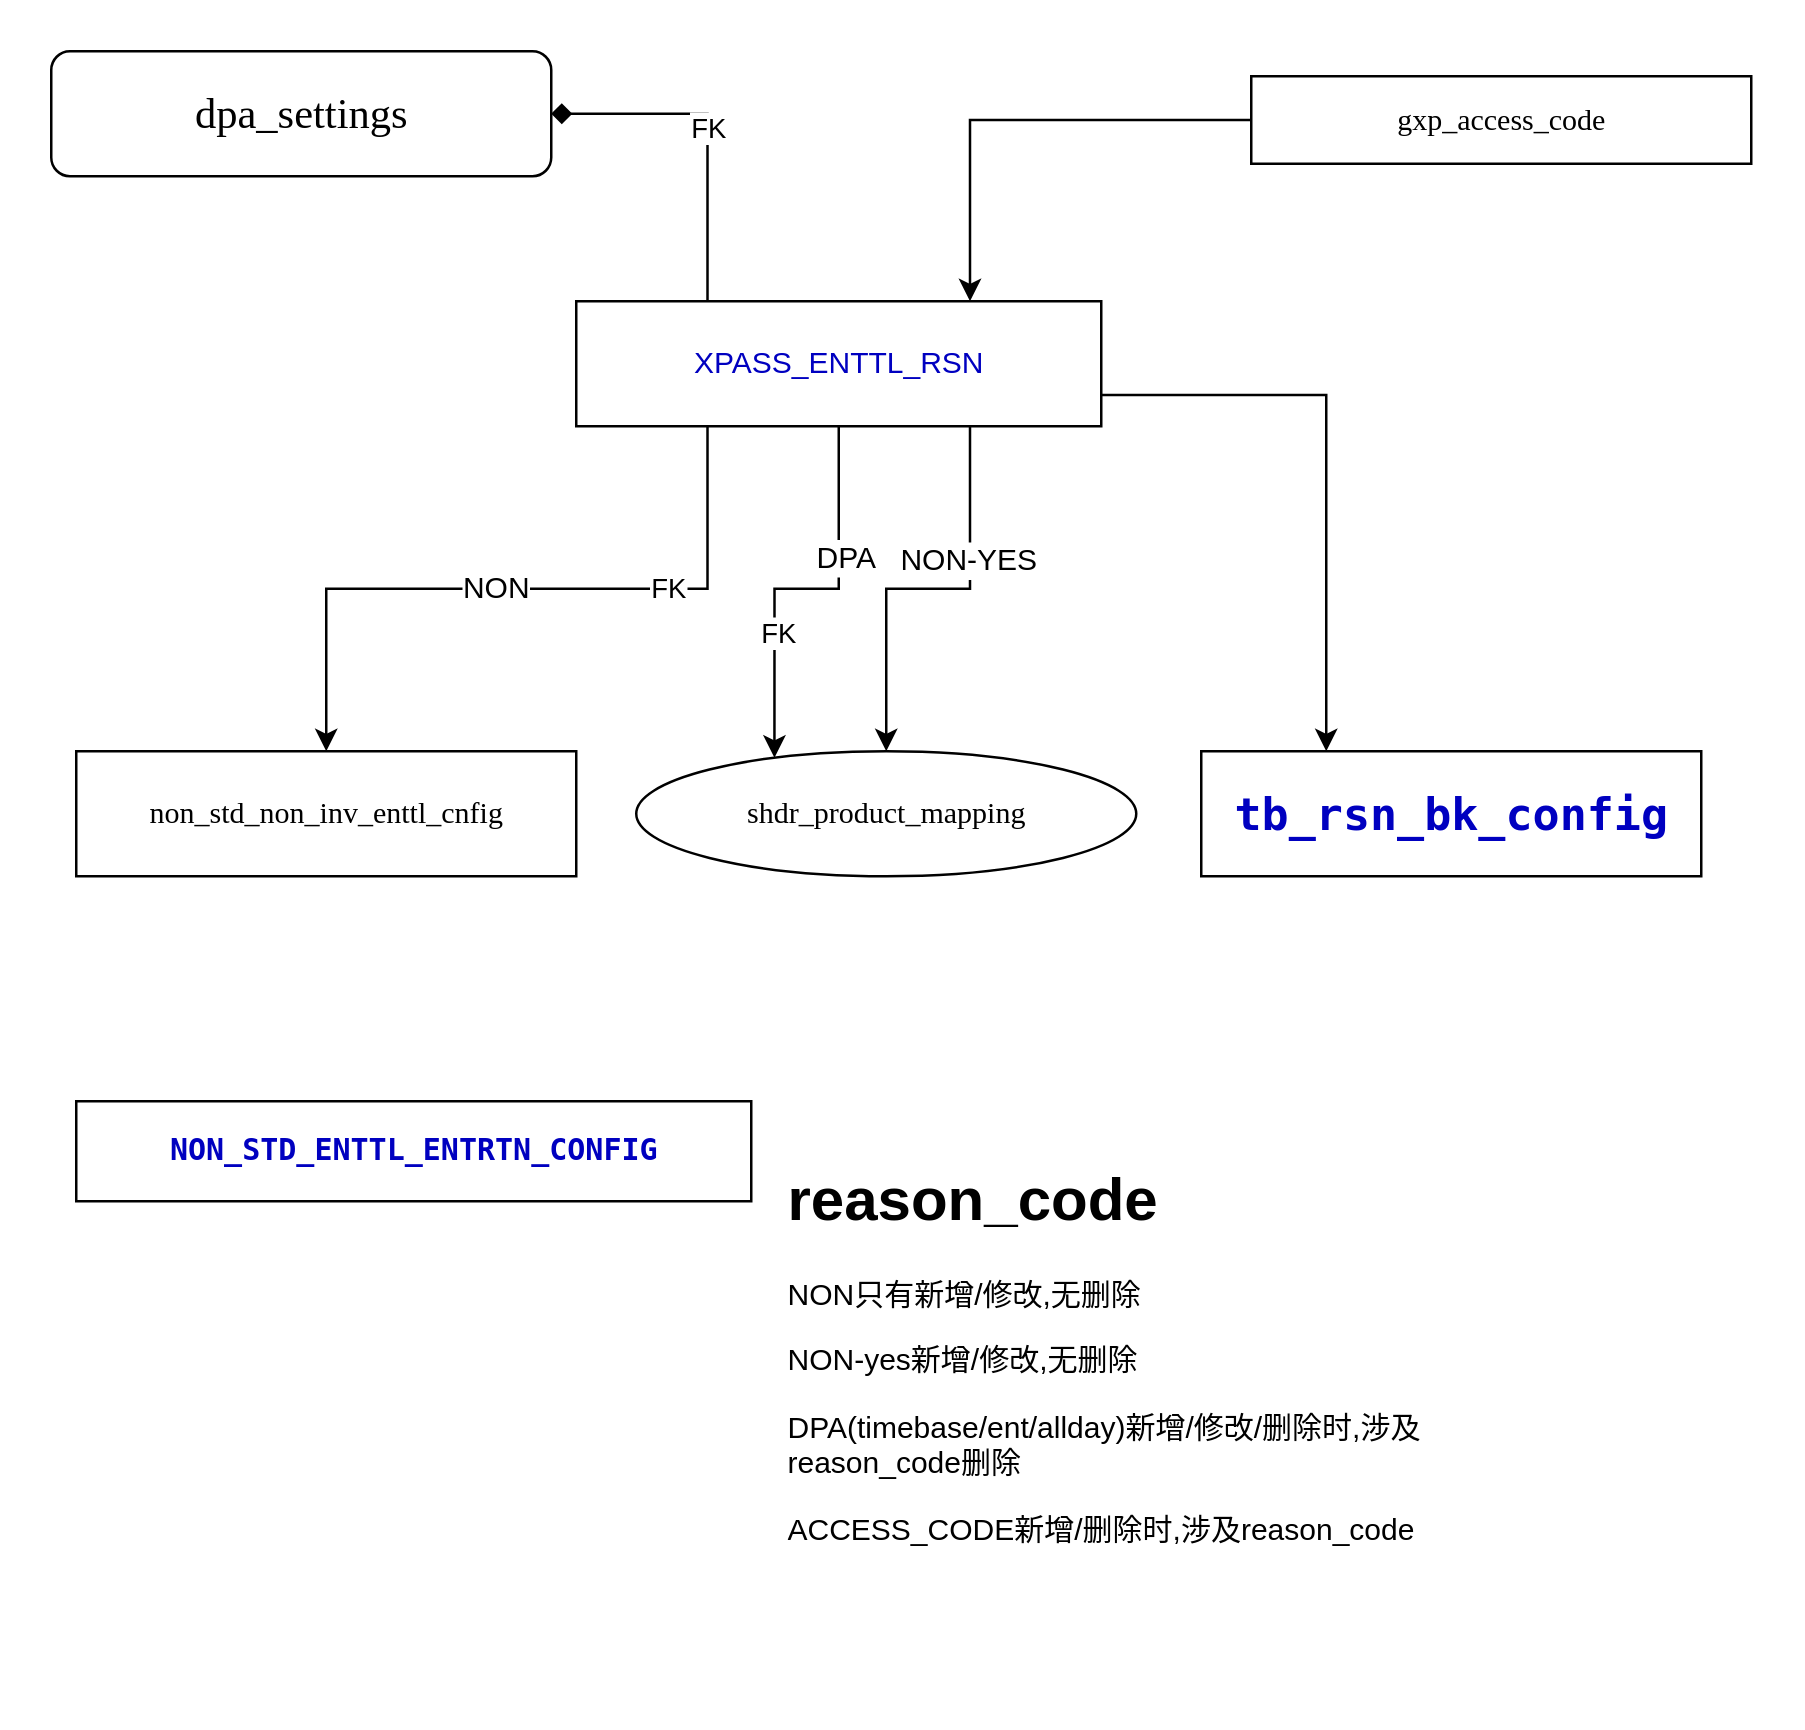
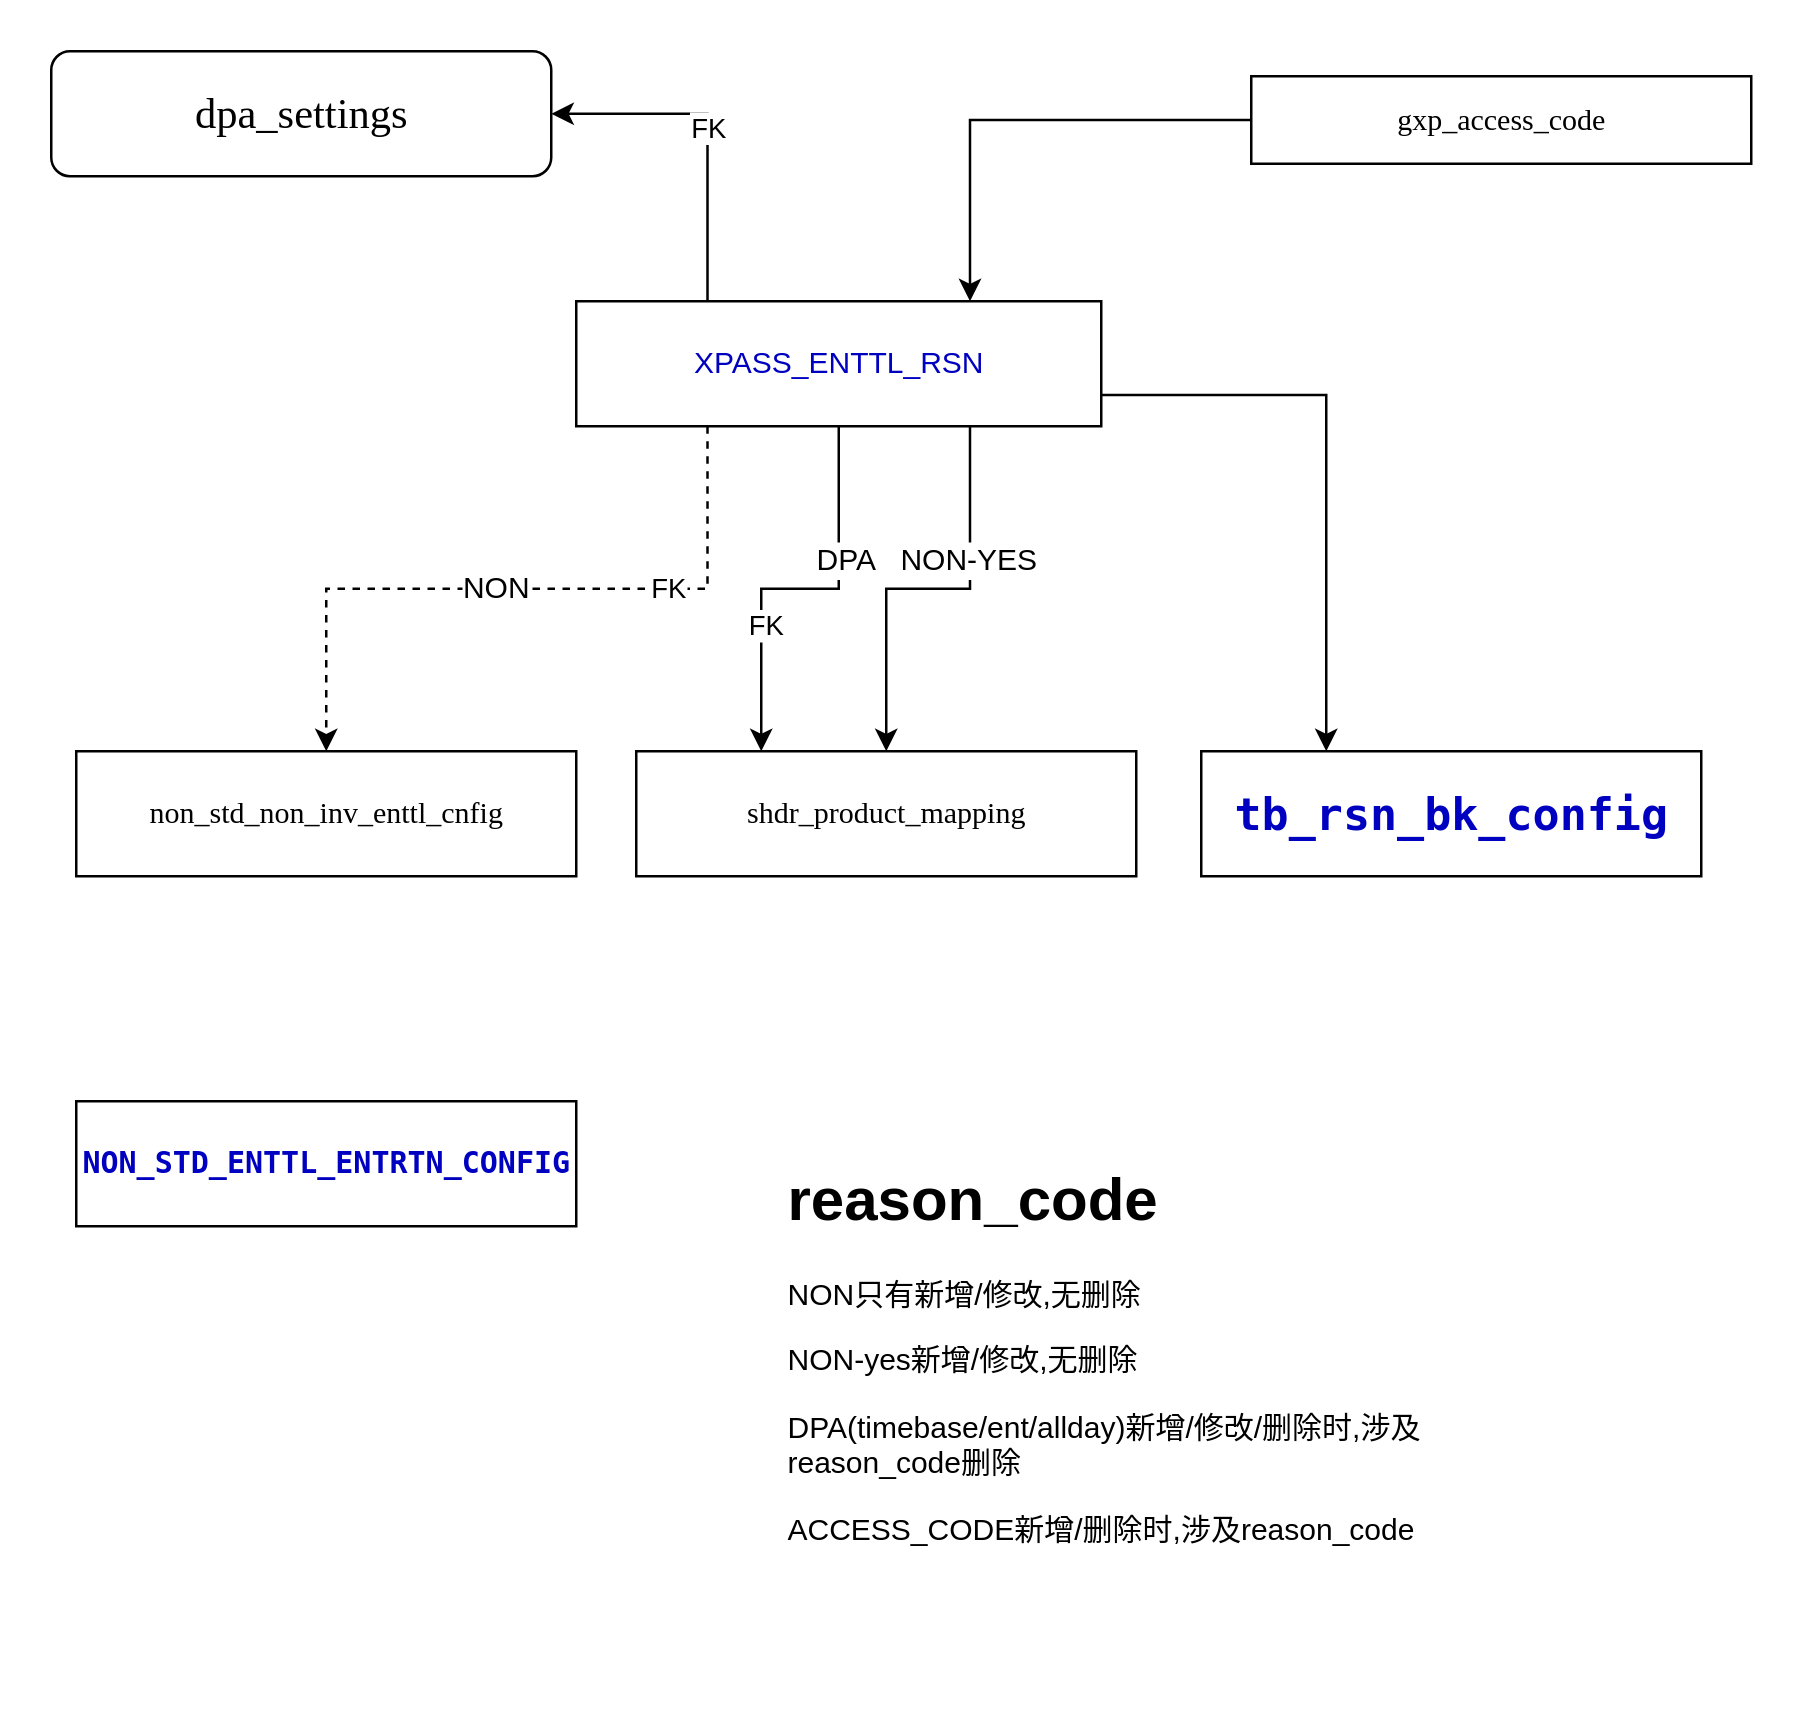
edge "XPASS_ENTTL_RSN" -> "dpa_settings": arrowhead diamond -> classic
edge "XPASS_ENTTL_RSN" -> "non_std_non_inv_enttl_cnfig": style solid -> dashed
node "shdr_product_mapping": shape ellipse -> rectangle
node "NON_STD_ENTTL_ENTRTN_CONFIG": size 675x100 -> 500x125
